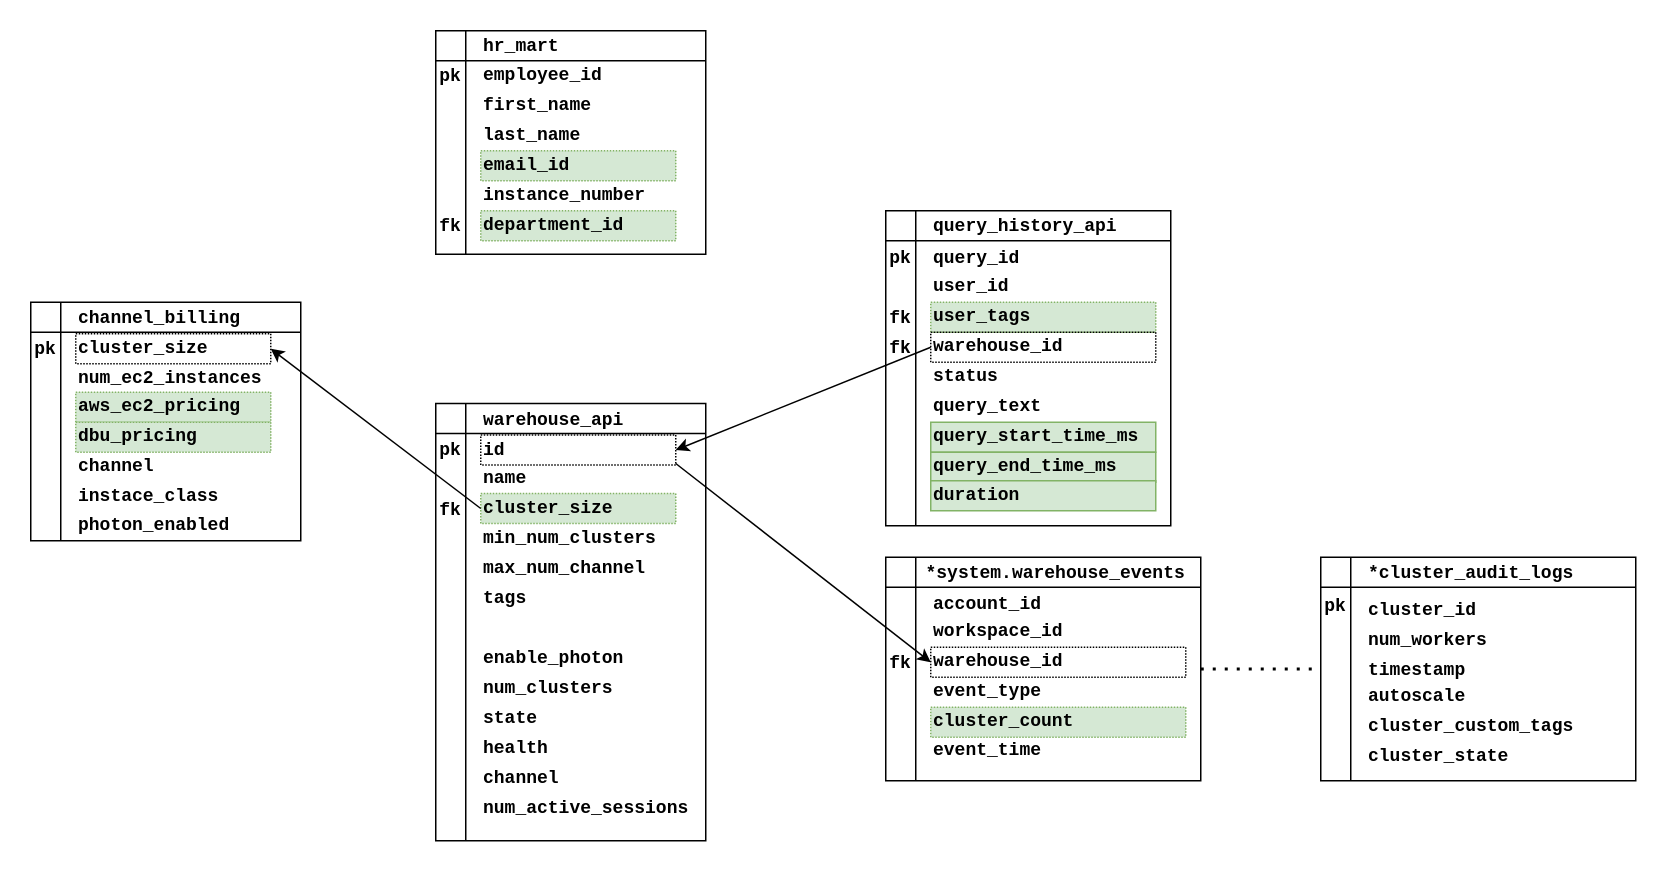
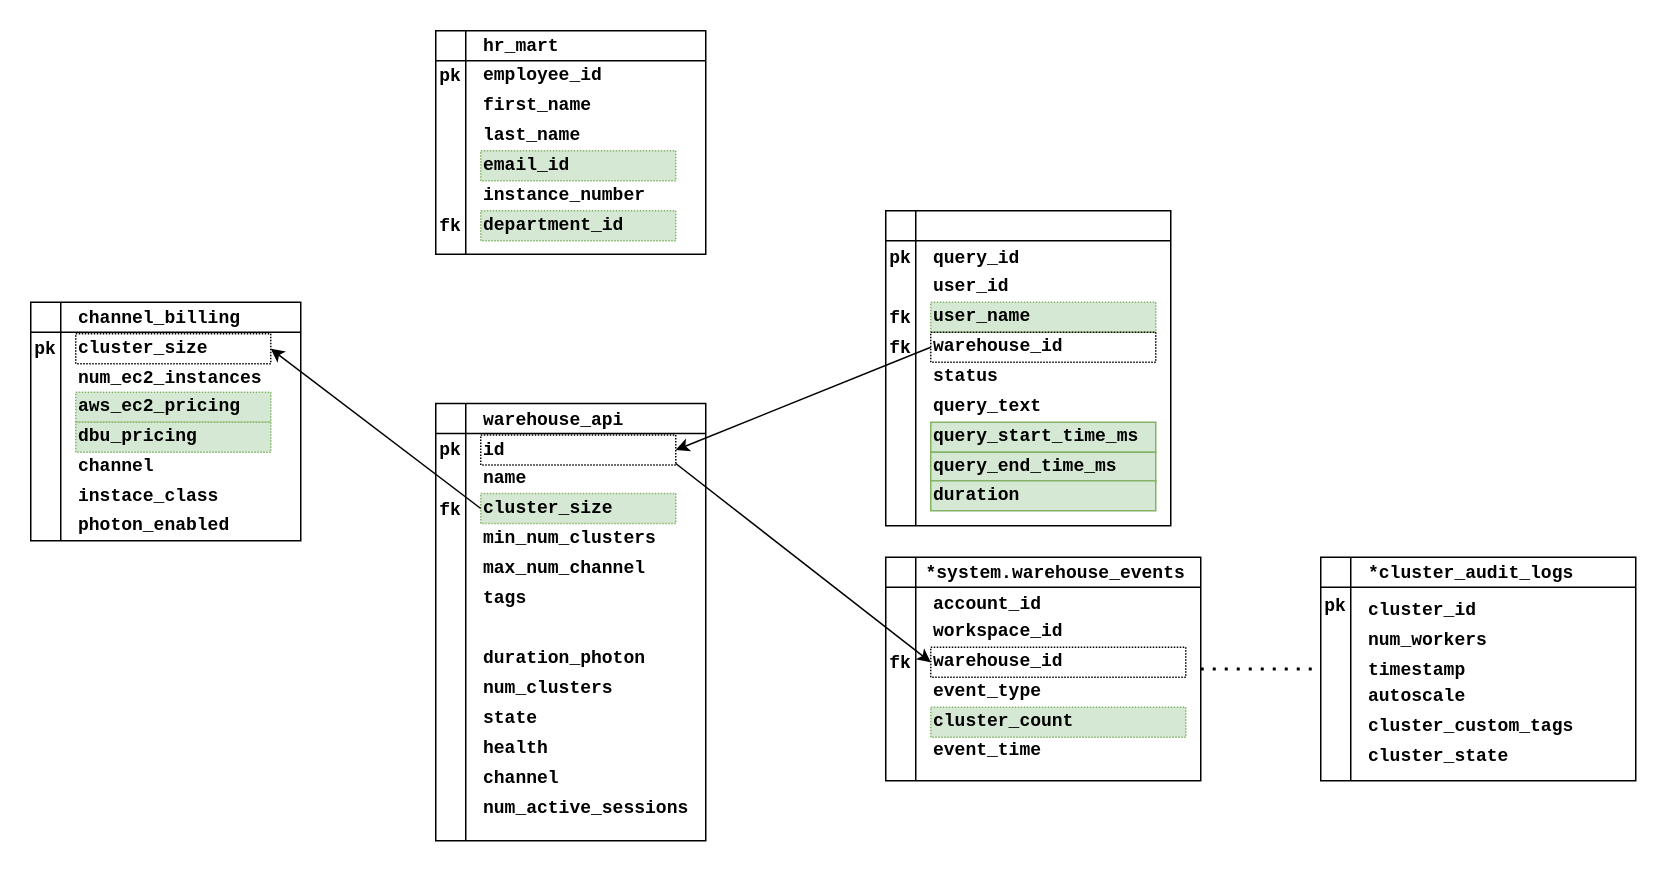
node "query_history_api": removed
node "user_tags": label "user_tags" -> "user_name"
node "enable_photon": label "enable_photon" -> "duration_photon"
